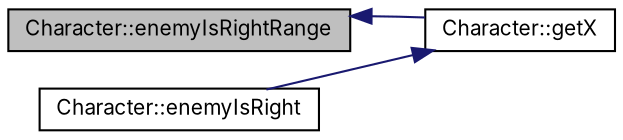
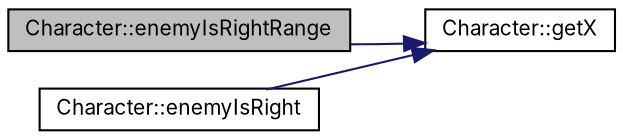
edge "Character::getX" -> "Character::enemyIsRightRange": reversed
